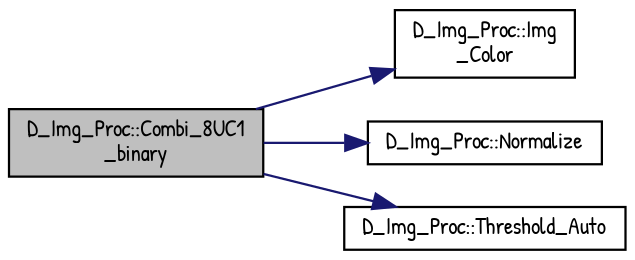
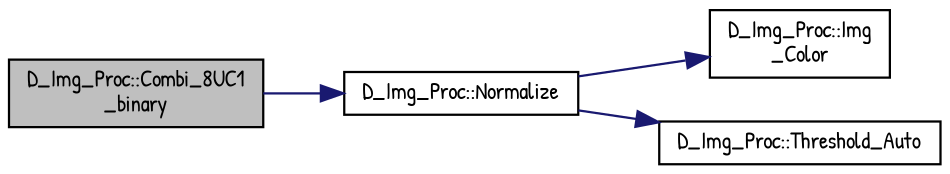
edge "D_Img_Proc::Combi_8UC1 _binary" -> "D_Img_Proc::Img _Color": now "D_Img_Proc::Normalize" -> "D_Img_Proc::Img _Color"
edge "D_Img_Proc::Combi_8UC1 _binary" -> "D_Img_Proc::Threshold_Auto": now "D_Img_Proc::Normalize" -> "D_Img_Proc::Threshold_Auto"
